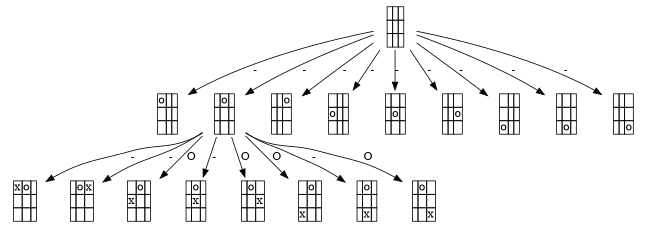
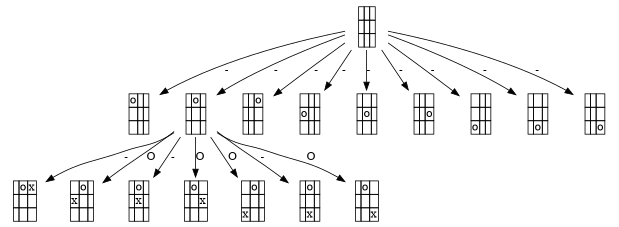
node "x": removed
